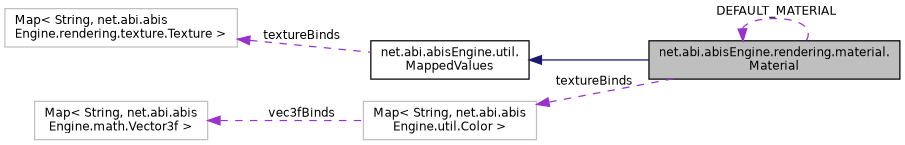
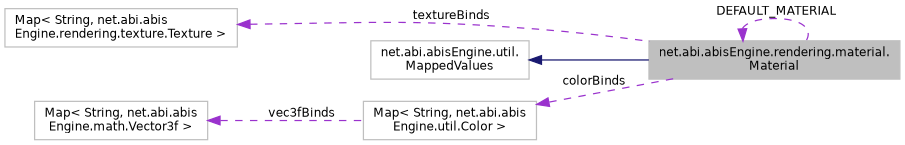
edge "net.abi.abisEngine.util. MappedValues" -> "Map< String, net.abi.abis Engine.rendering.texture.Texture >": now "net.abi.abisEngine.rendering.material. Material" -> "Map< String, net.abi.abis Engine.rendering.texture.Texture >"
node "net.abi.abisEngine.util. MappedValues": color black -> grey75
node "net.abi.abisEngine.rendering.material. Material": color black -> grey75
edge "net.abi.abisEngine.rendering.material. Material" -> "Map< String, net.abi.abis Engine.util.Color >": label " textureBinds" -> " colorBinds"
